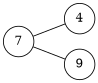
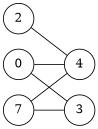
node "2": added
node "0": added
node "9": label "9" -> "3"
